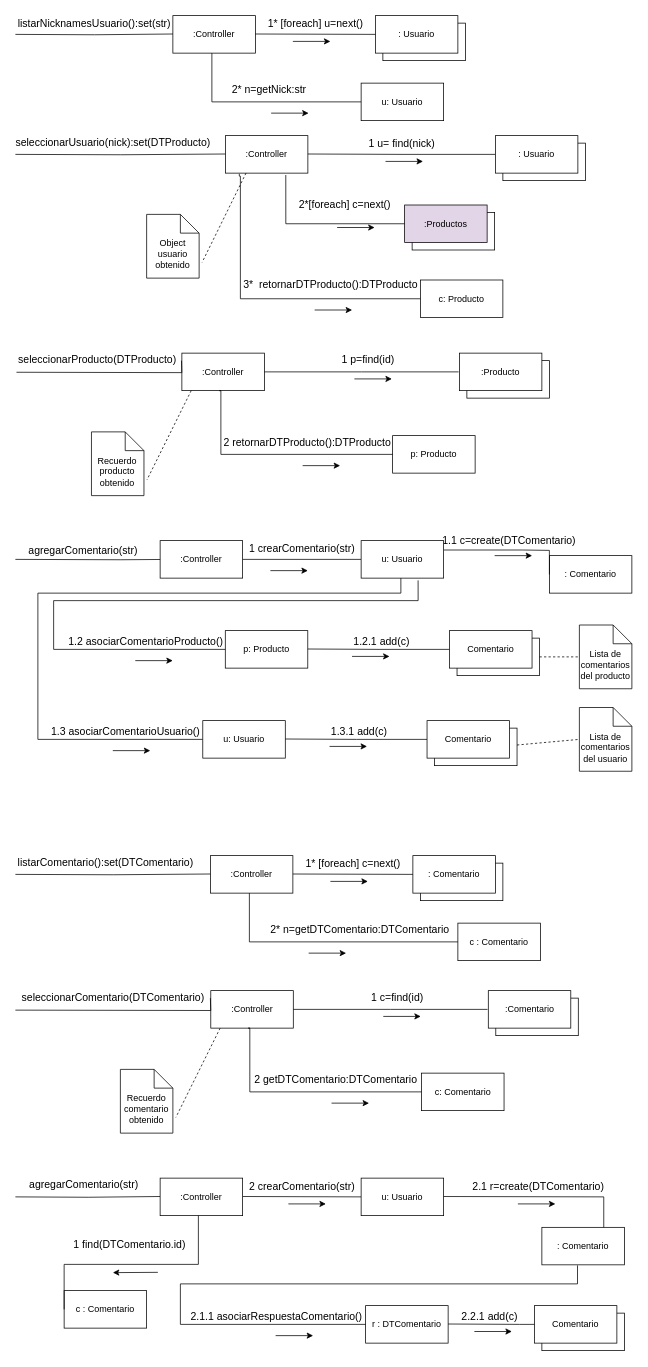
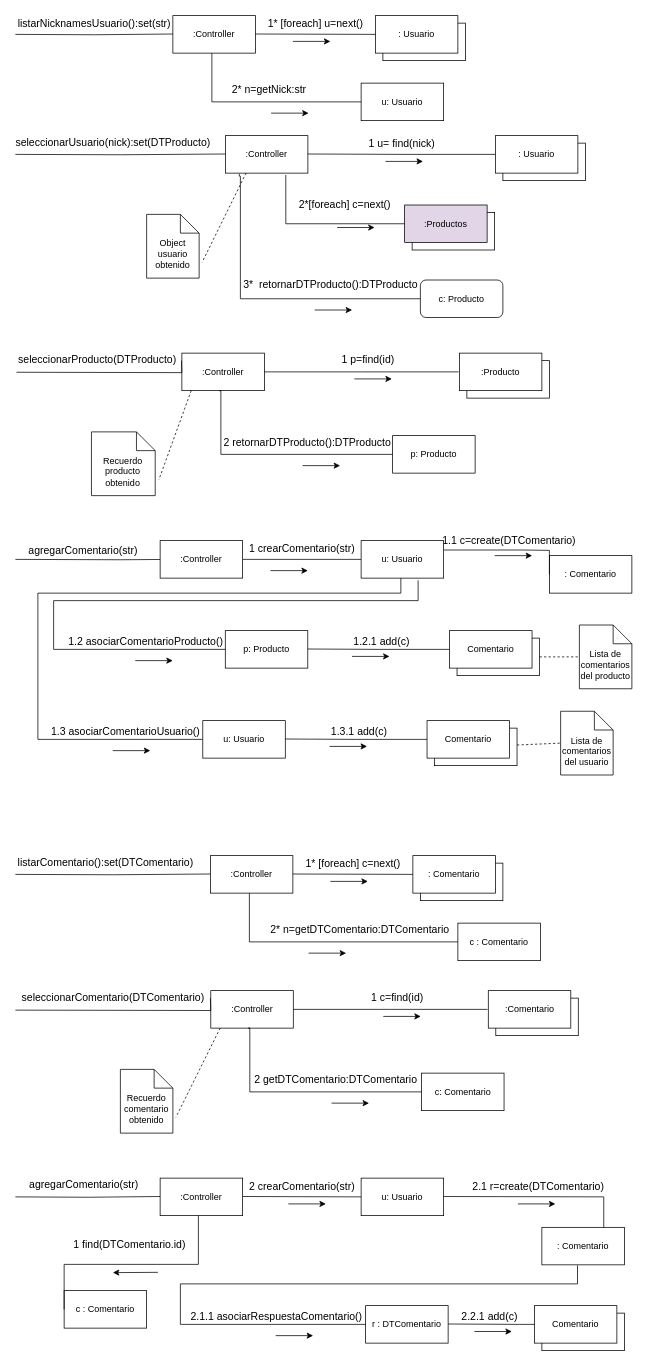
node "c: Producto": shape rectangle -> rounded rectangle
node "Recuerdo producto obtenido": size 53x64 -> 64x64
node "Lista de comentarios del usuario": moved (606, 739) -> (587, 743)
